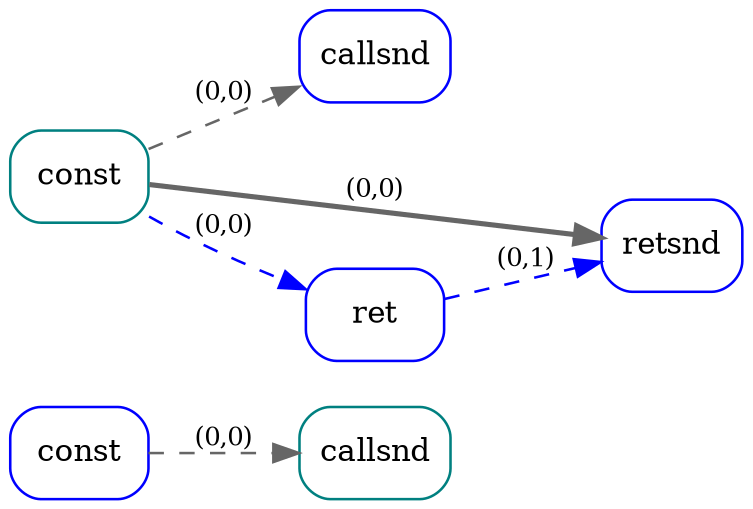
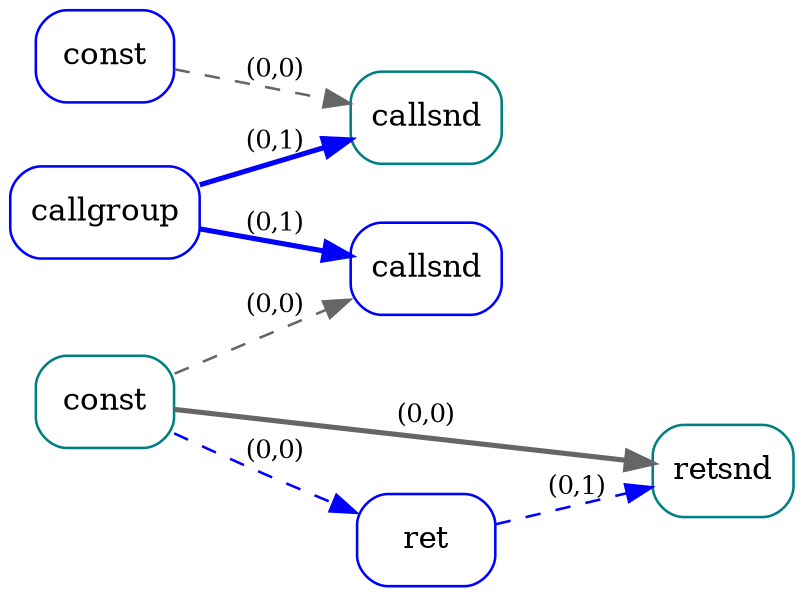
node "callgroup": added
node "retsnd": color blue -> teal
